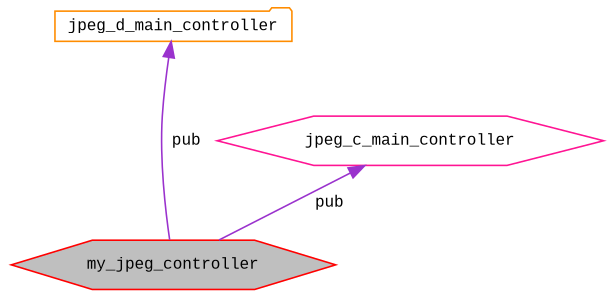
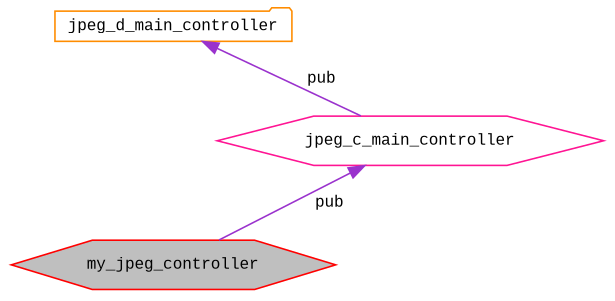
edge "my_jpeg_controller" -> "jpeg_d_main_controller": now "jpeg_c_main_controller" -> "jpeg_d_main_controller"
